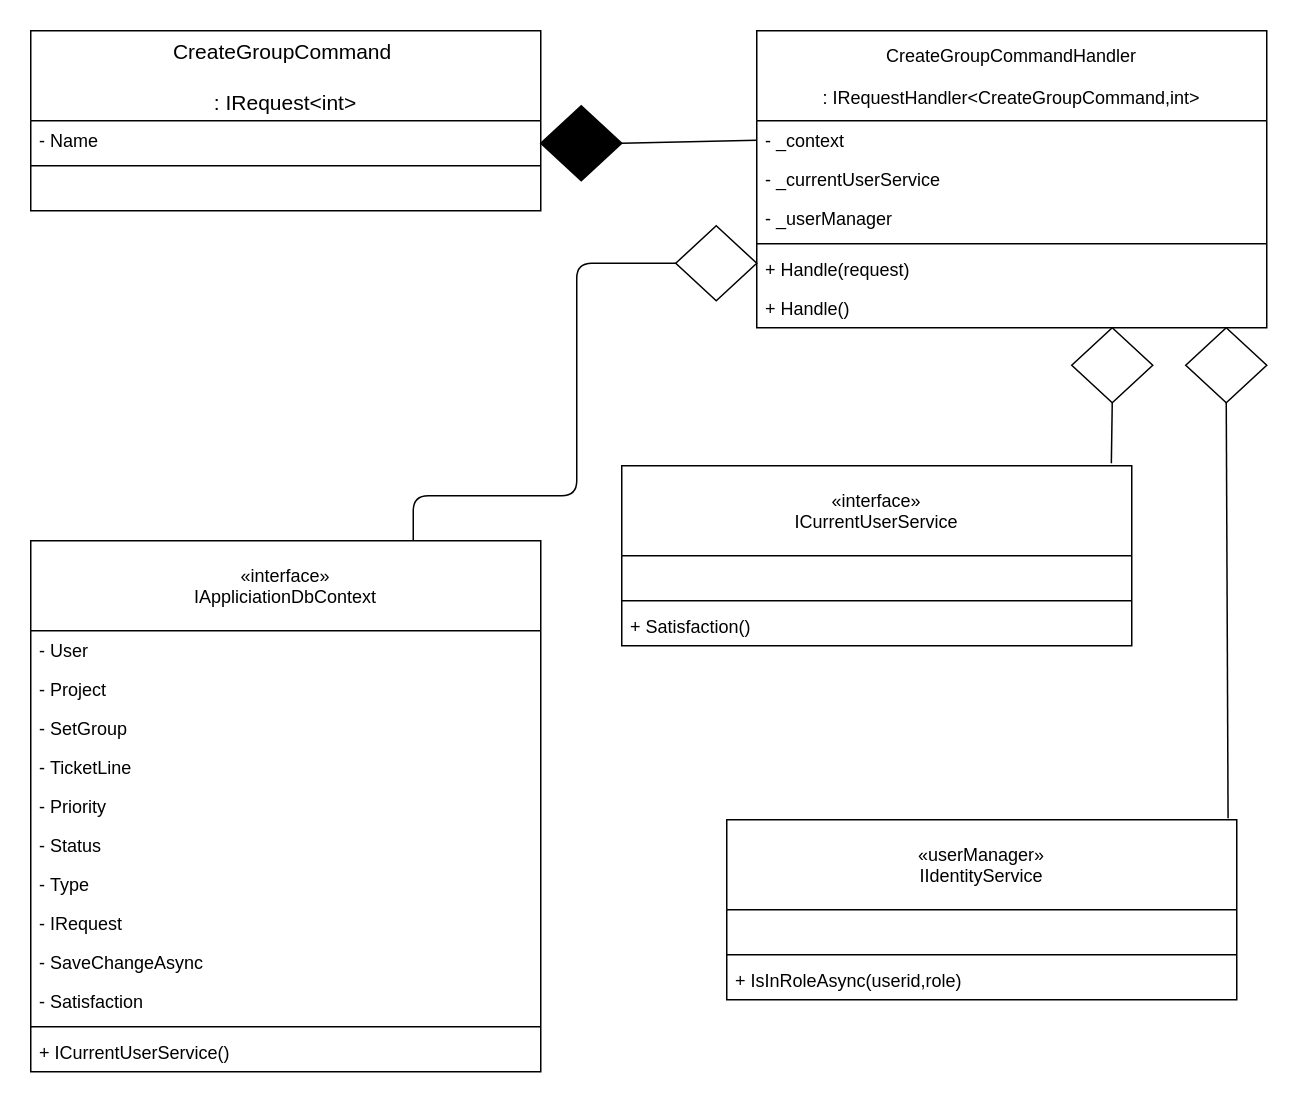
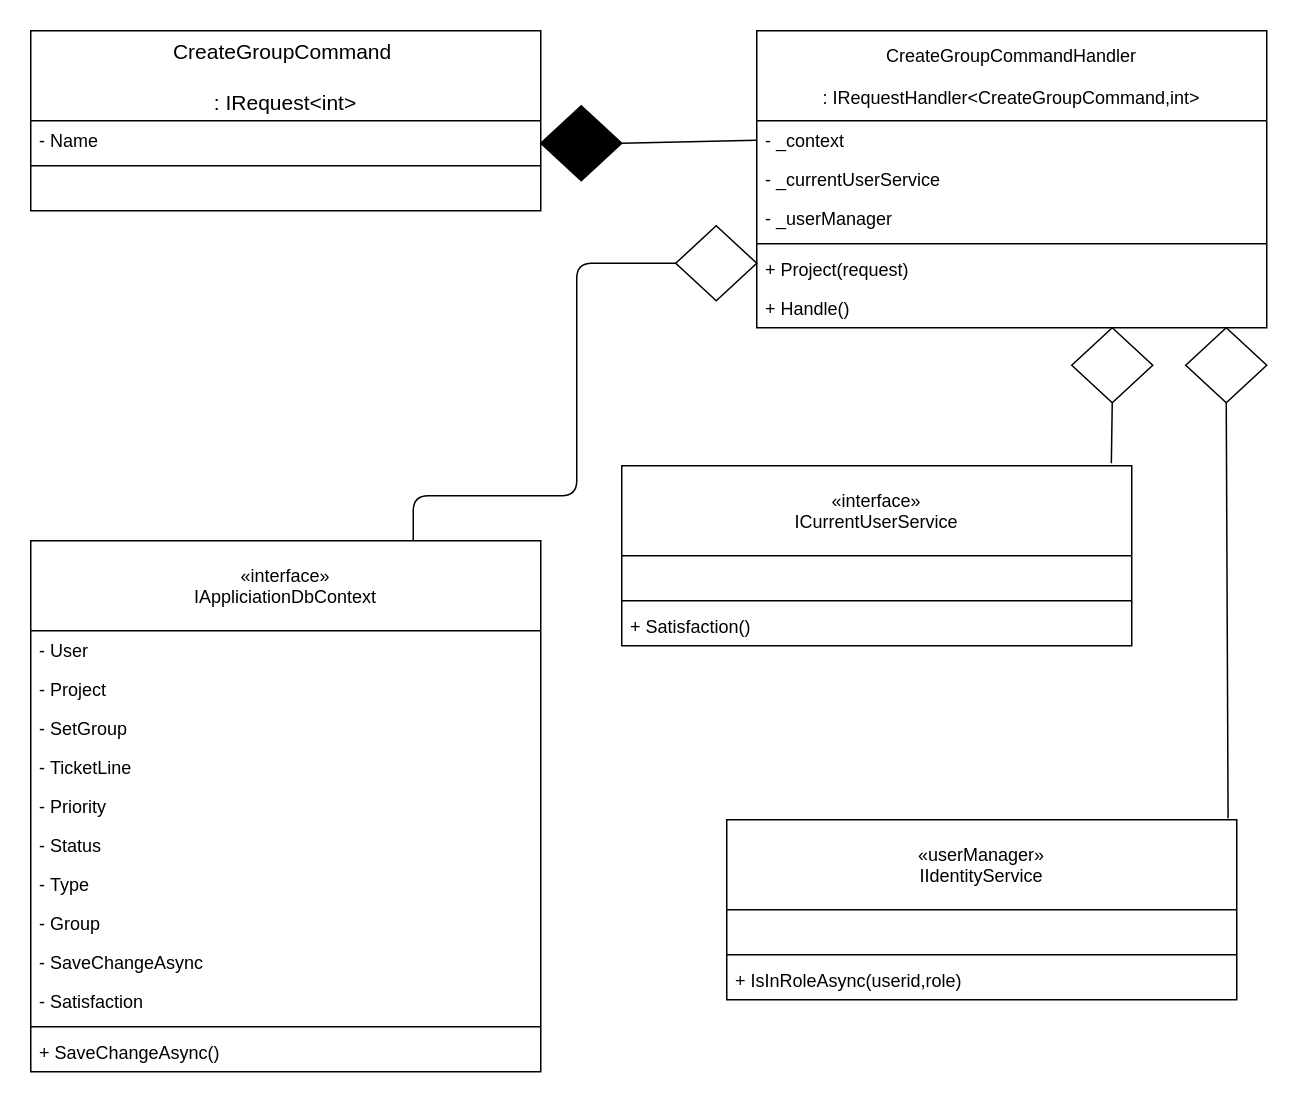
node "+ Handle(request)": label "+ Handle(request)" -> "+ Project(request)"
node "- IRequest": label "- IRequest" -> "- Group"
node "+ ICurrentUserService()": label "+ ICurrentUserService()" -> "+ SaveChangeAsync()"
